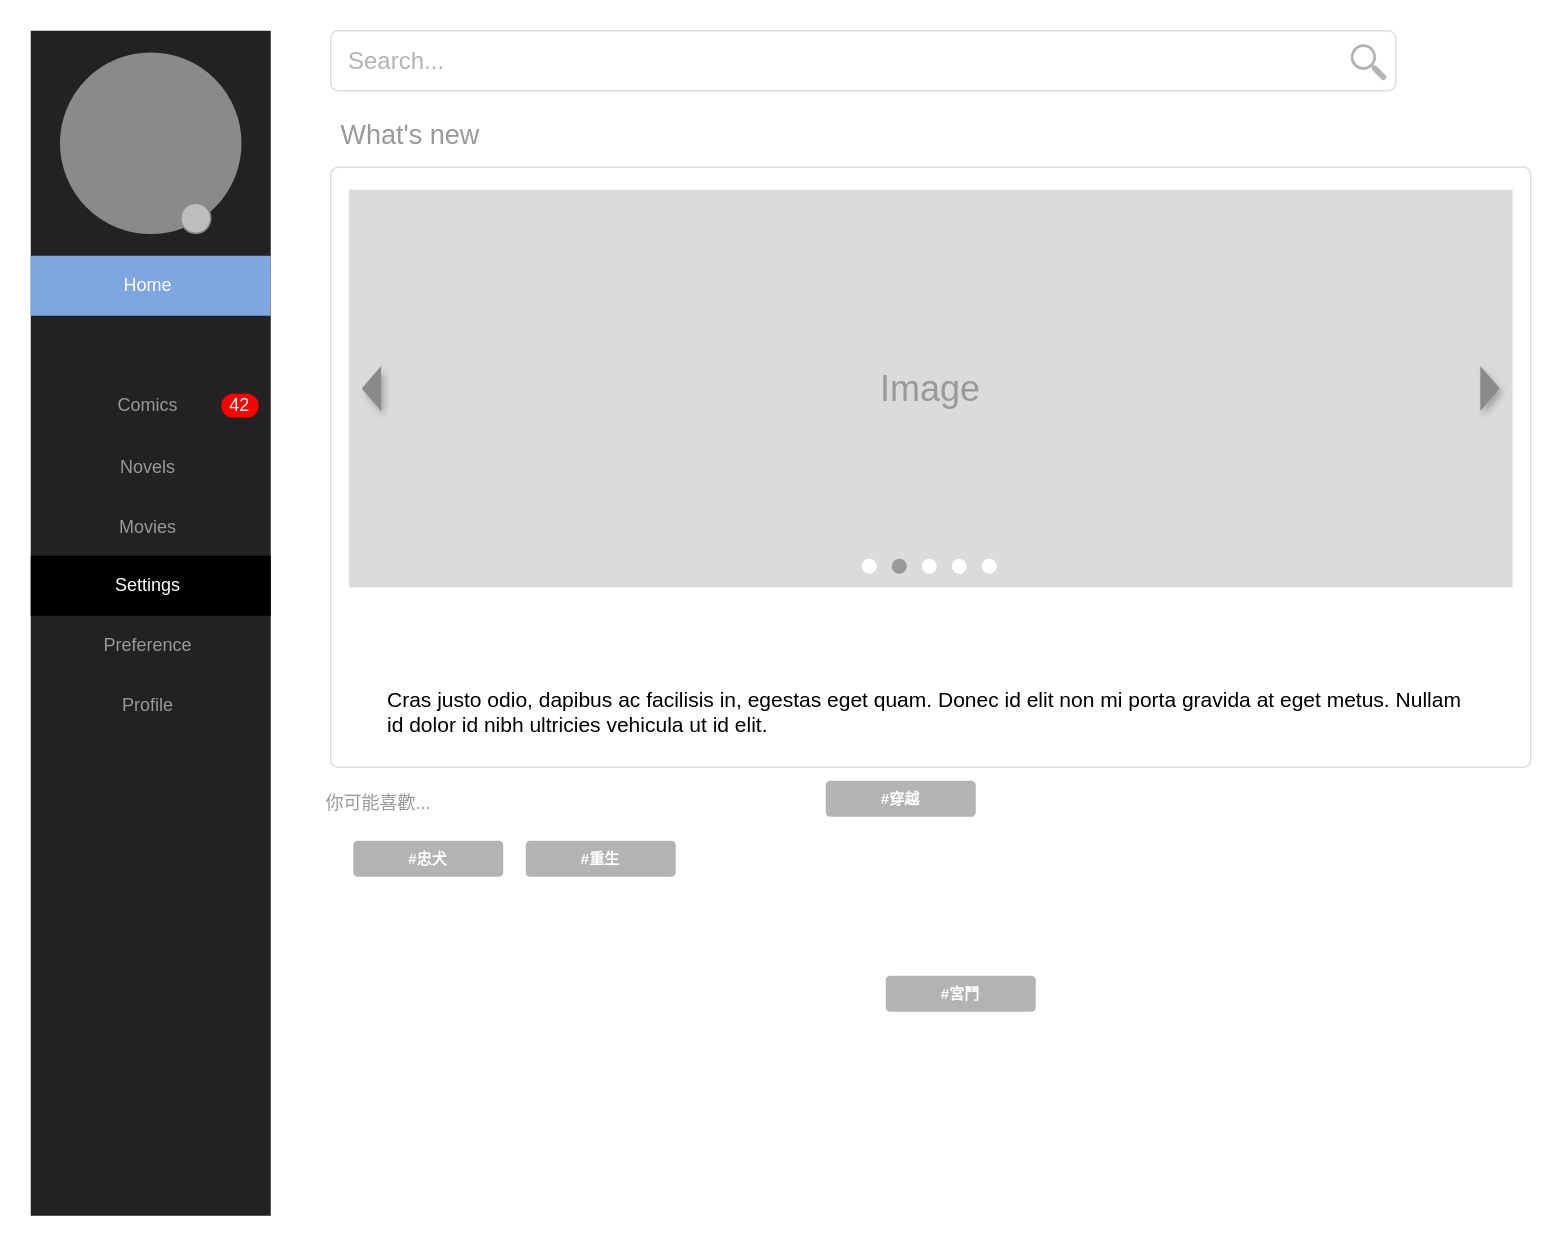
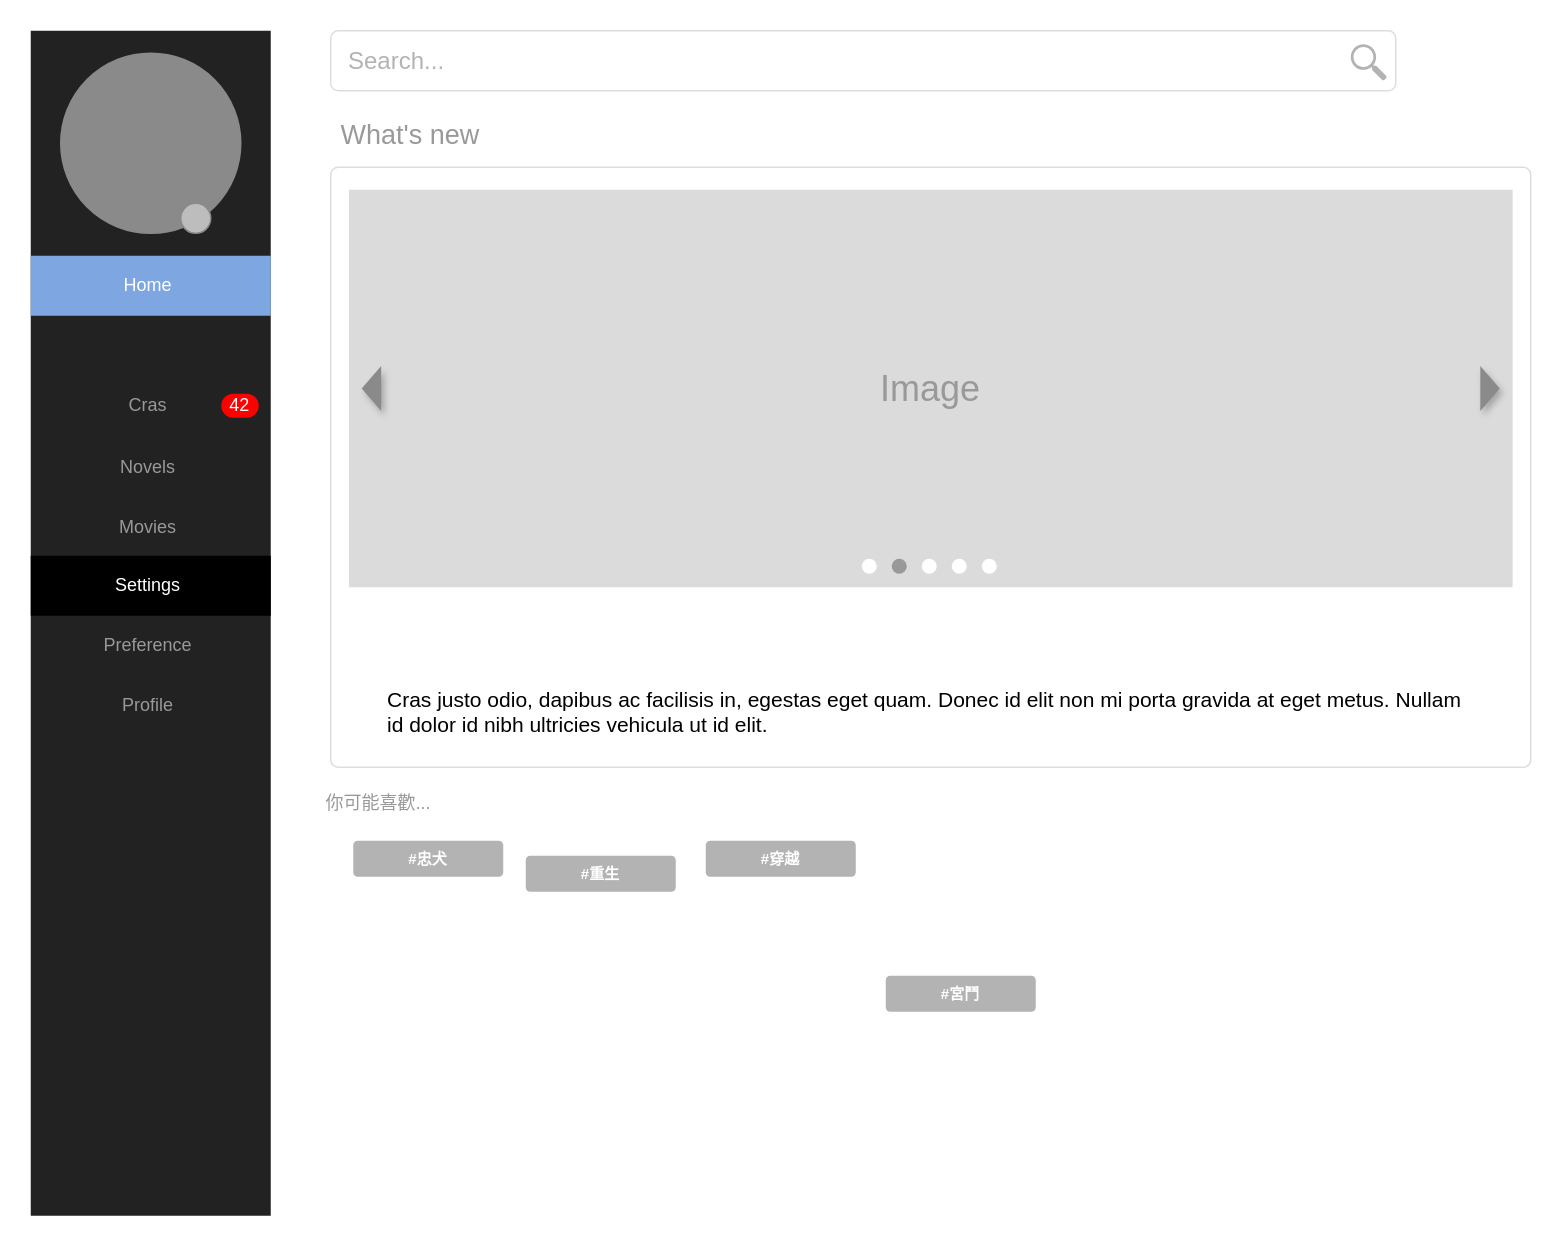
node "Comics": label "Comics" -> "Cras"
node "#穿越": moved (901, 799) -> (781, 859)
node "#重生": moved (601, 859) -> (601, 874)
